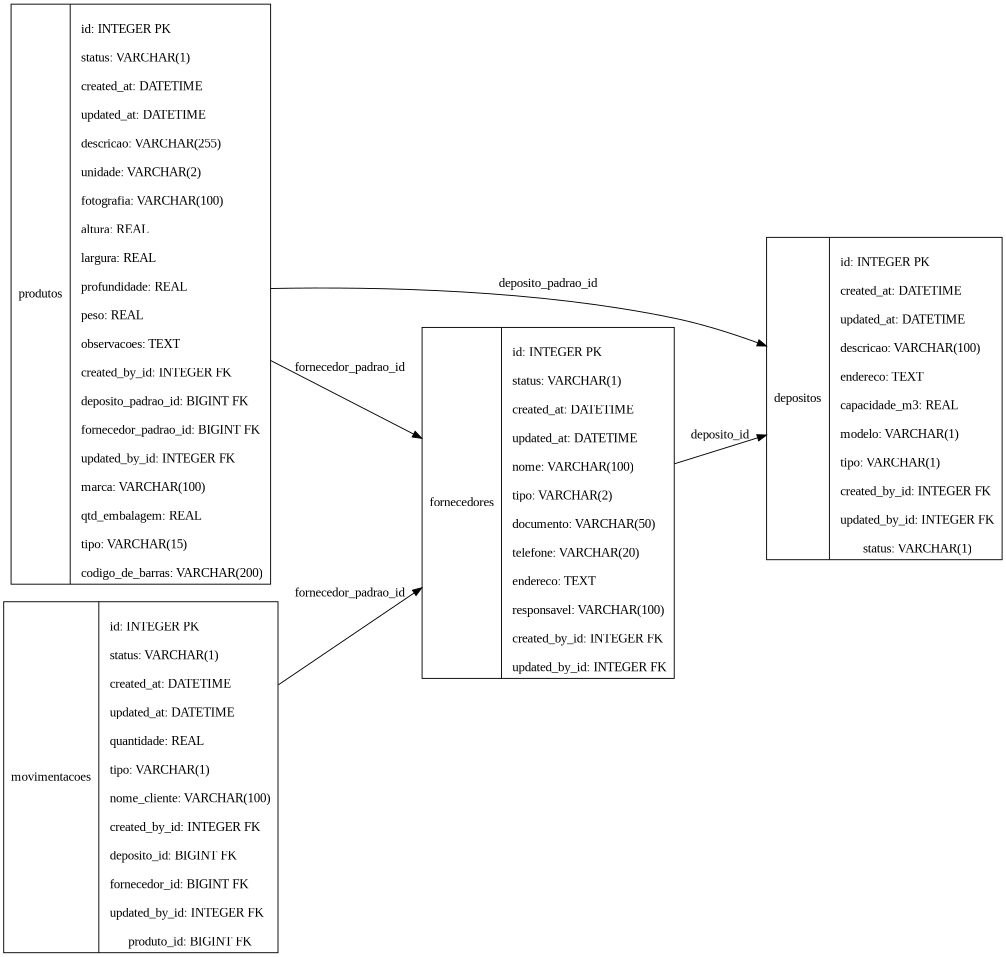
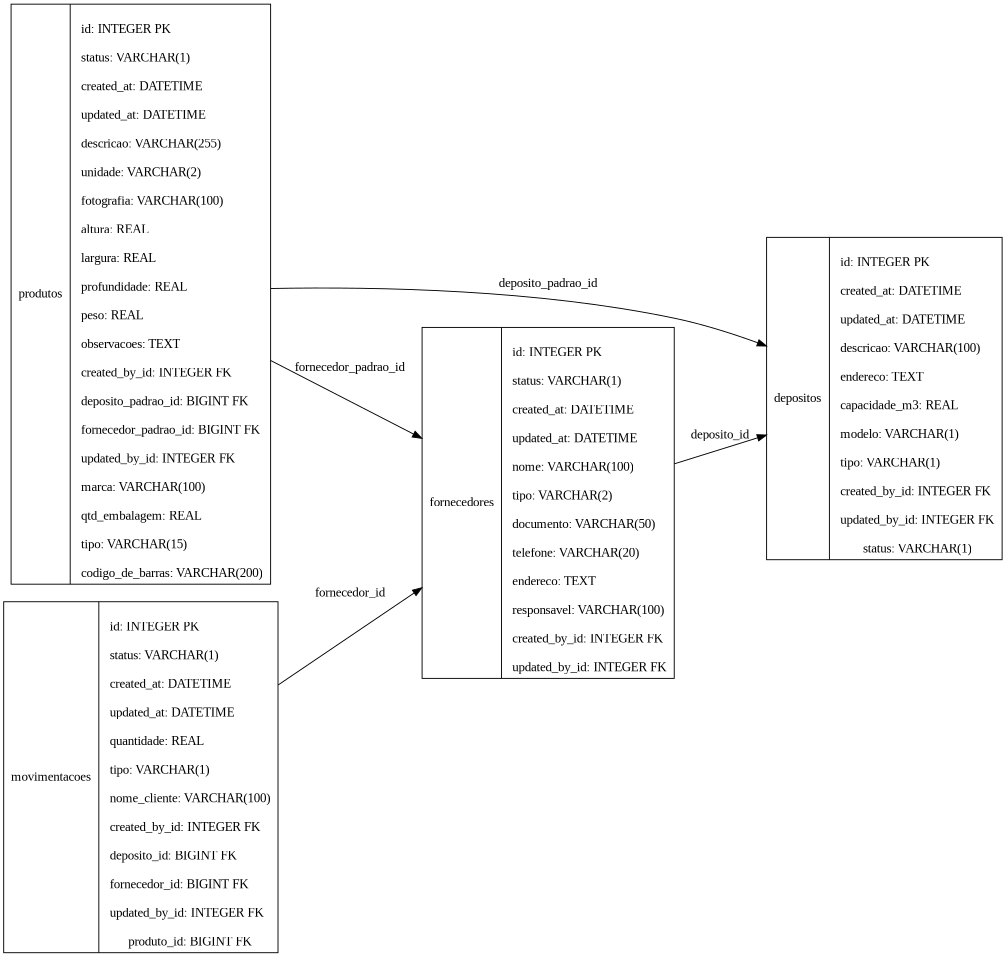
edge "movimentacoes" -> "fornecedores": label "fornecedor_padrao_id" -> "fornecedor_id"
